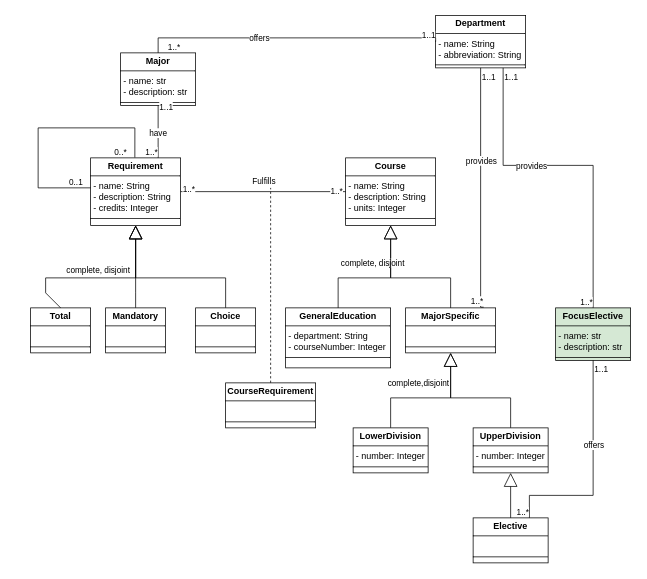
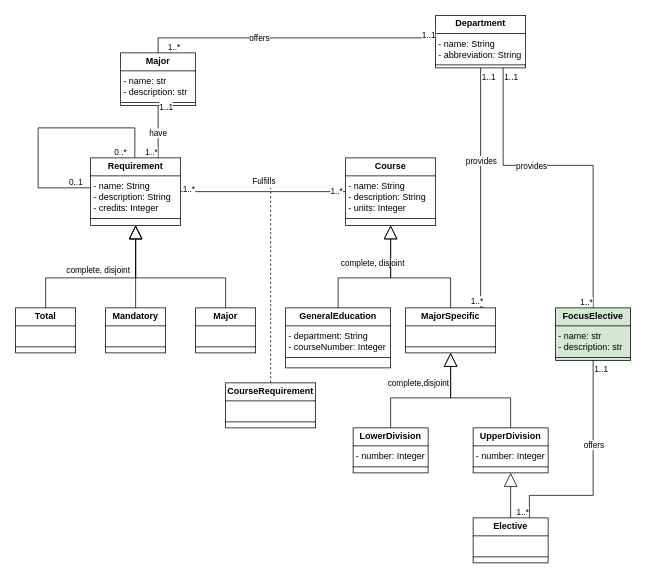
node "Choice": label "Choice" -> "Major"
node "Total": moved (60, 330) -> (45, 330)
